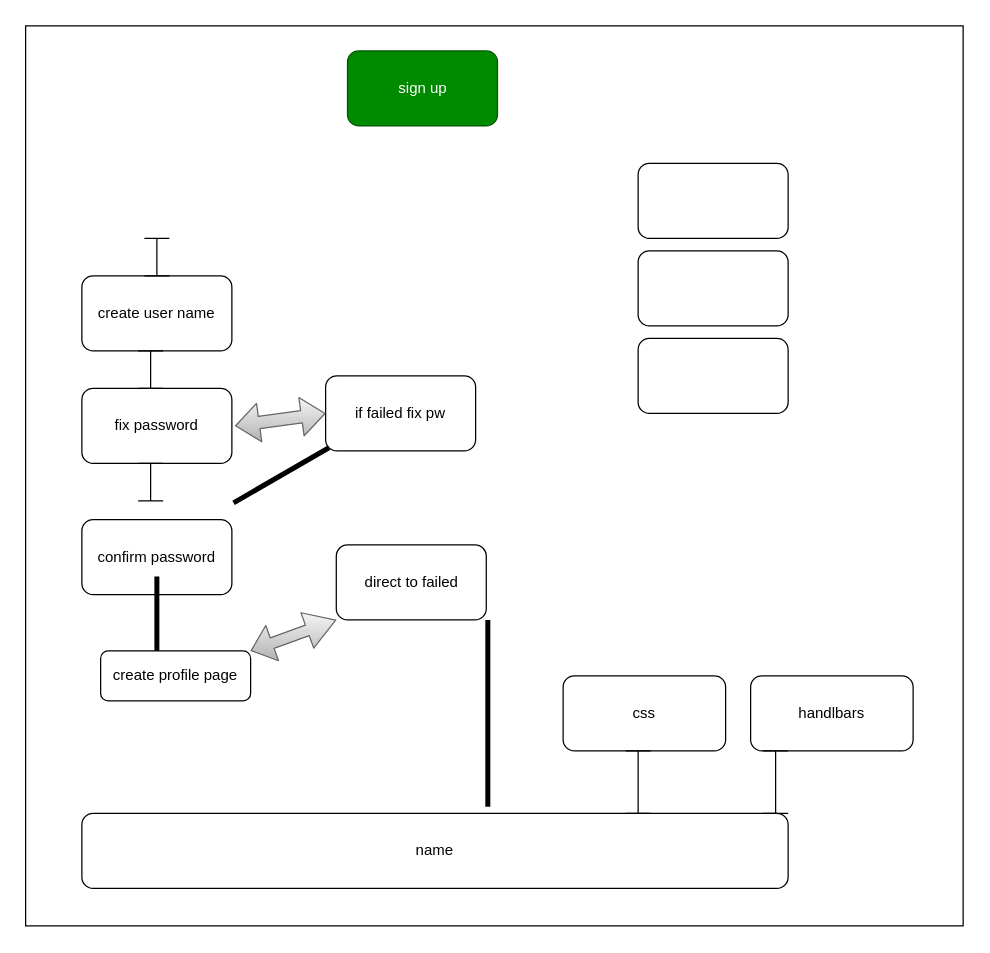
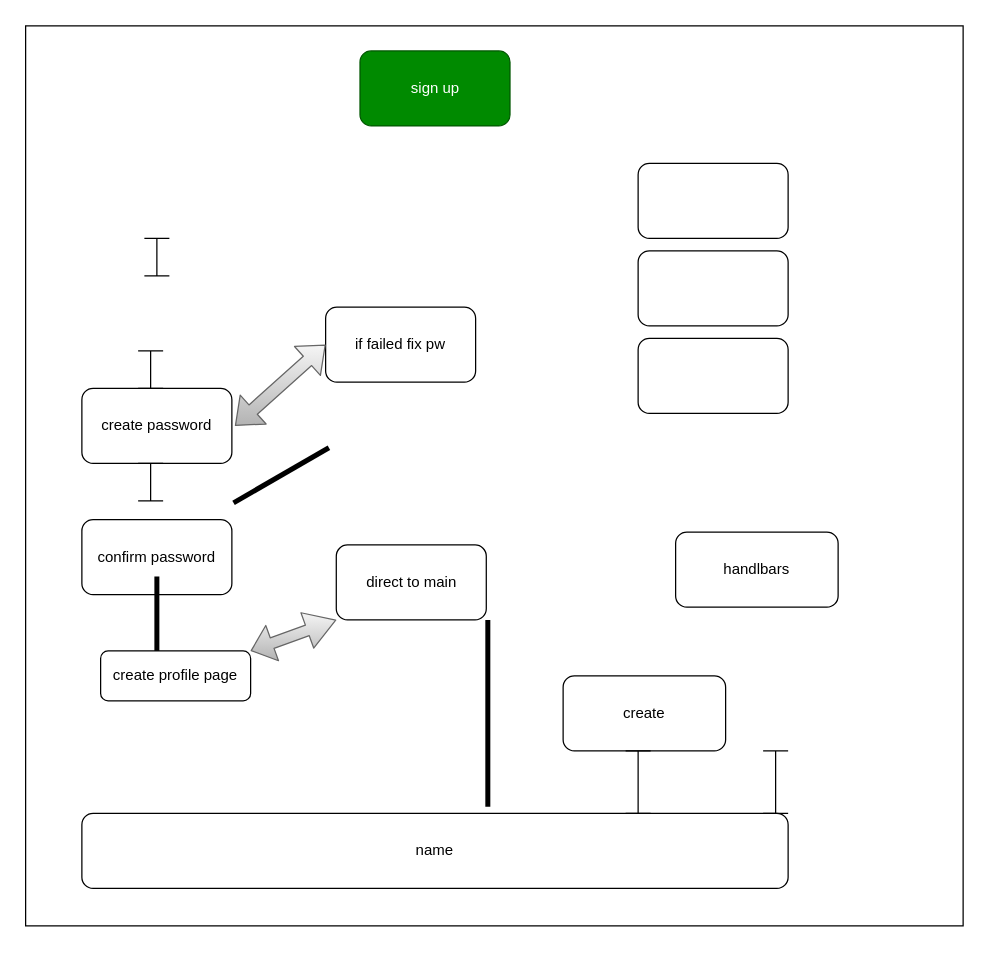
node "sign up": moved (423, 88) -> (435, 88)
node "create user name": removed
node "if failed fix pw": moved (401, 413) -> (401, 344)
node "fix password": label "fix password" -> "create password"
node "direct to failed": label "direct to failed" -> "direct to main"
node "css": label "css" -> "create"
node "handlbars": moved (832, 713) -> (757, 569)
